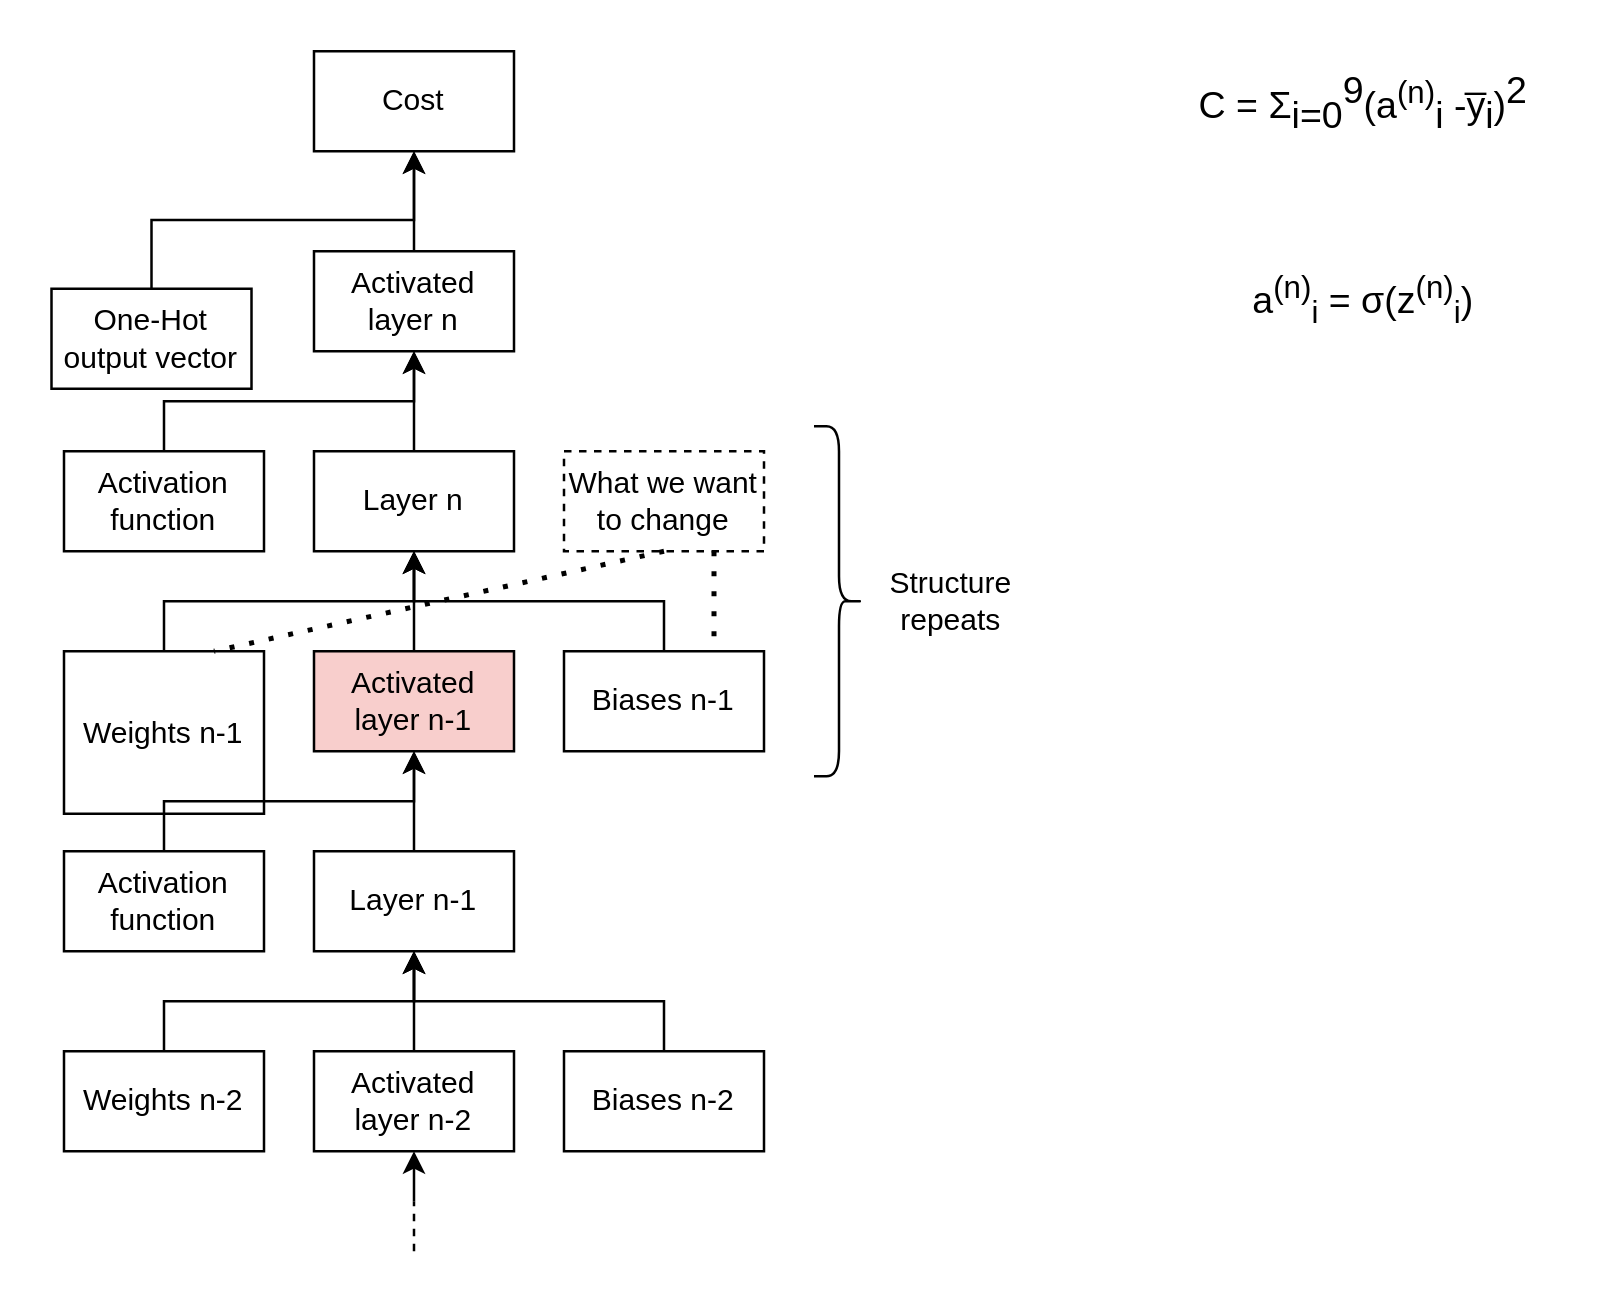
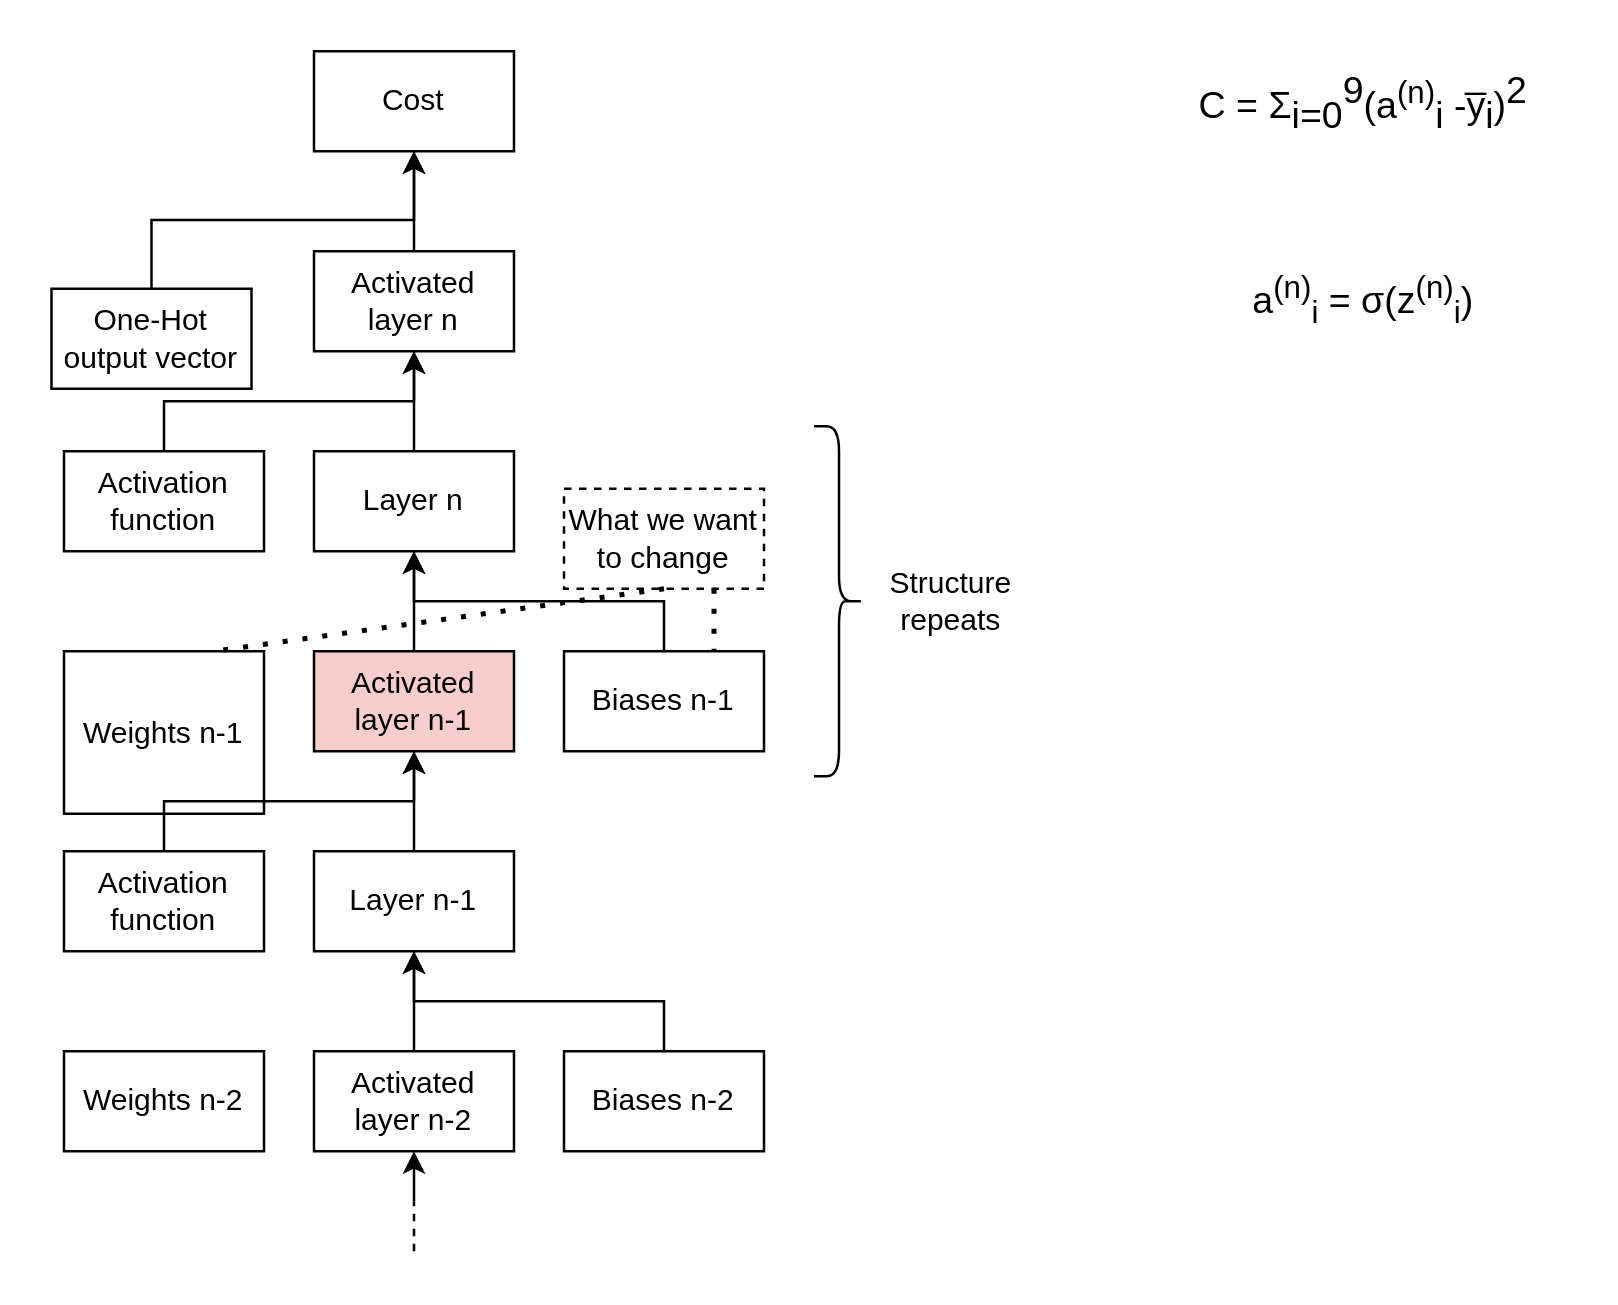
node "What we want to change": moved (664, 501) -> (664, 539)
edge "Weights n-1" -> "Layer n": removed
edge "Weights n-2" -> "Layer n-1": removed
